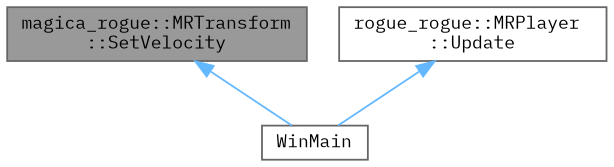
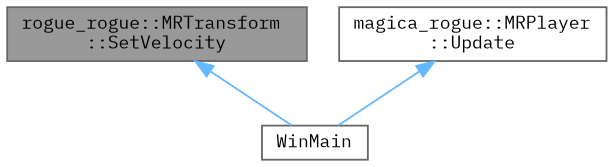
node "magica_rogue::MRTransform ::SetVelocity": label "magica_rogue::MRTransform ::SetVelocity" -> "rogue_rogue::MRTransform ::SetVelocity"
node "rogue_rogue::MRPlayer ::Update": label "rogue_rogue::MRPlayer ::Update" -> "magica_rogue::MRPlayer ::Update"
